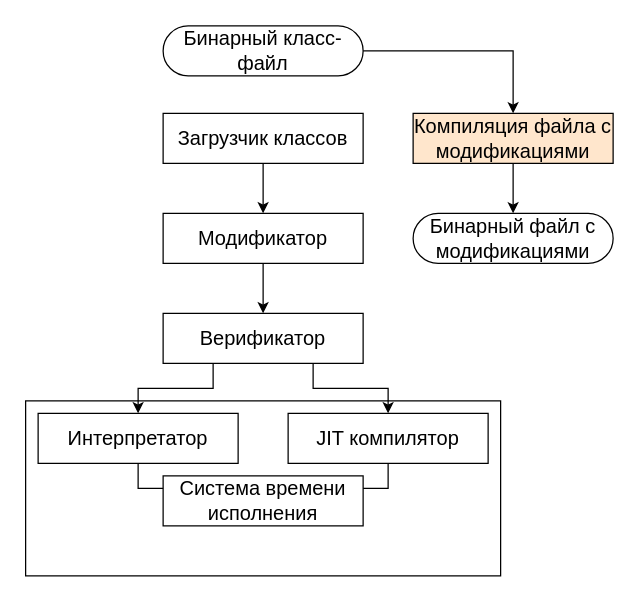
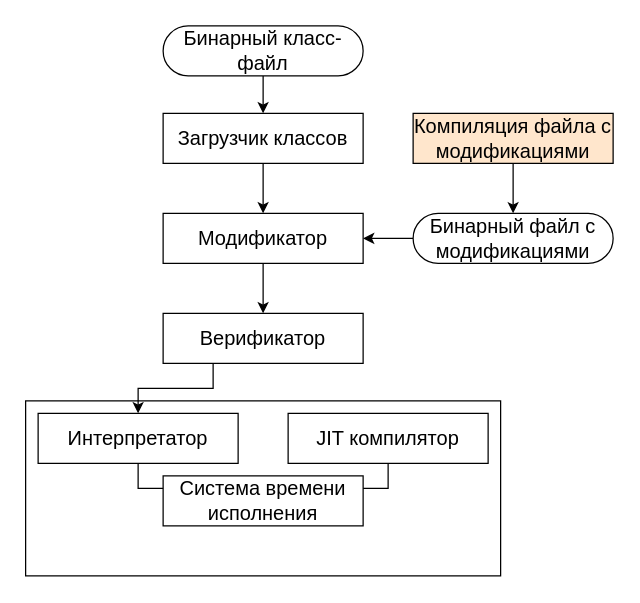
edge "Бинарный класс-файл" -> "Компиляция файла с модификациями": now "Бинарный класс-файл" -> "Загрузчик классов"
edge "Бинарный файл с модификациями" -> "Модификатор": added
edge "Верификатор" -> "JIT компилятор": removed
